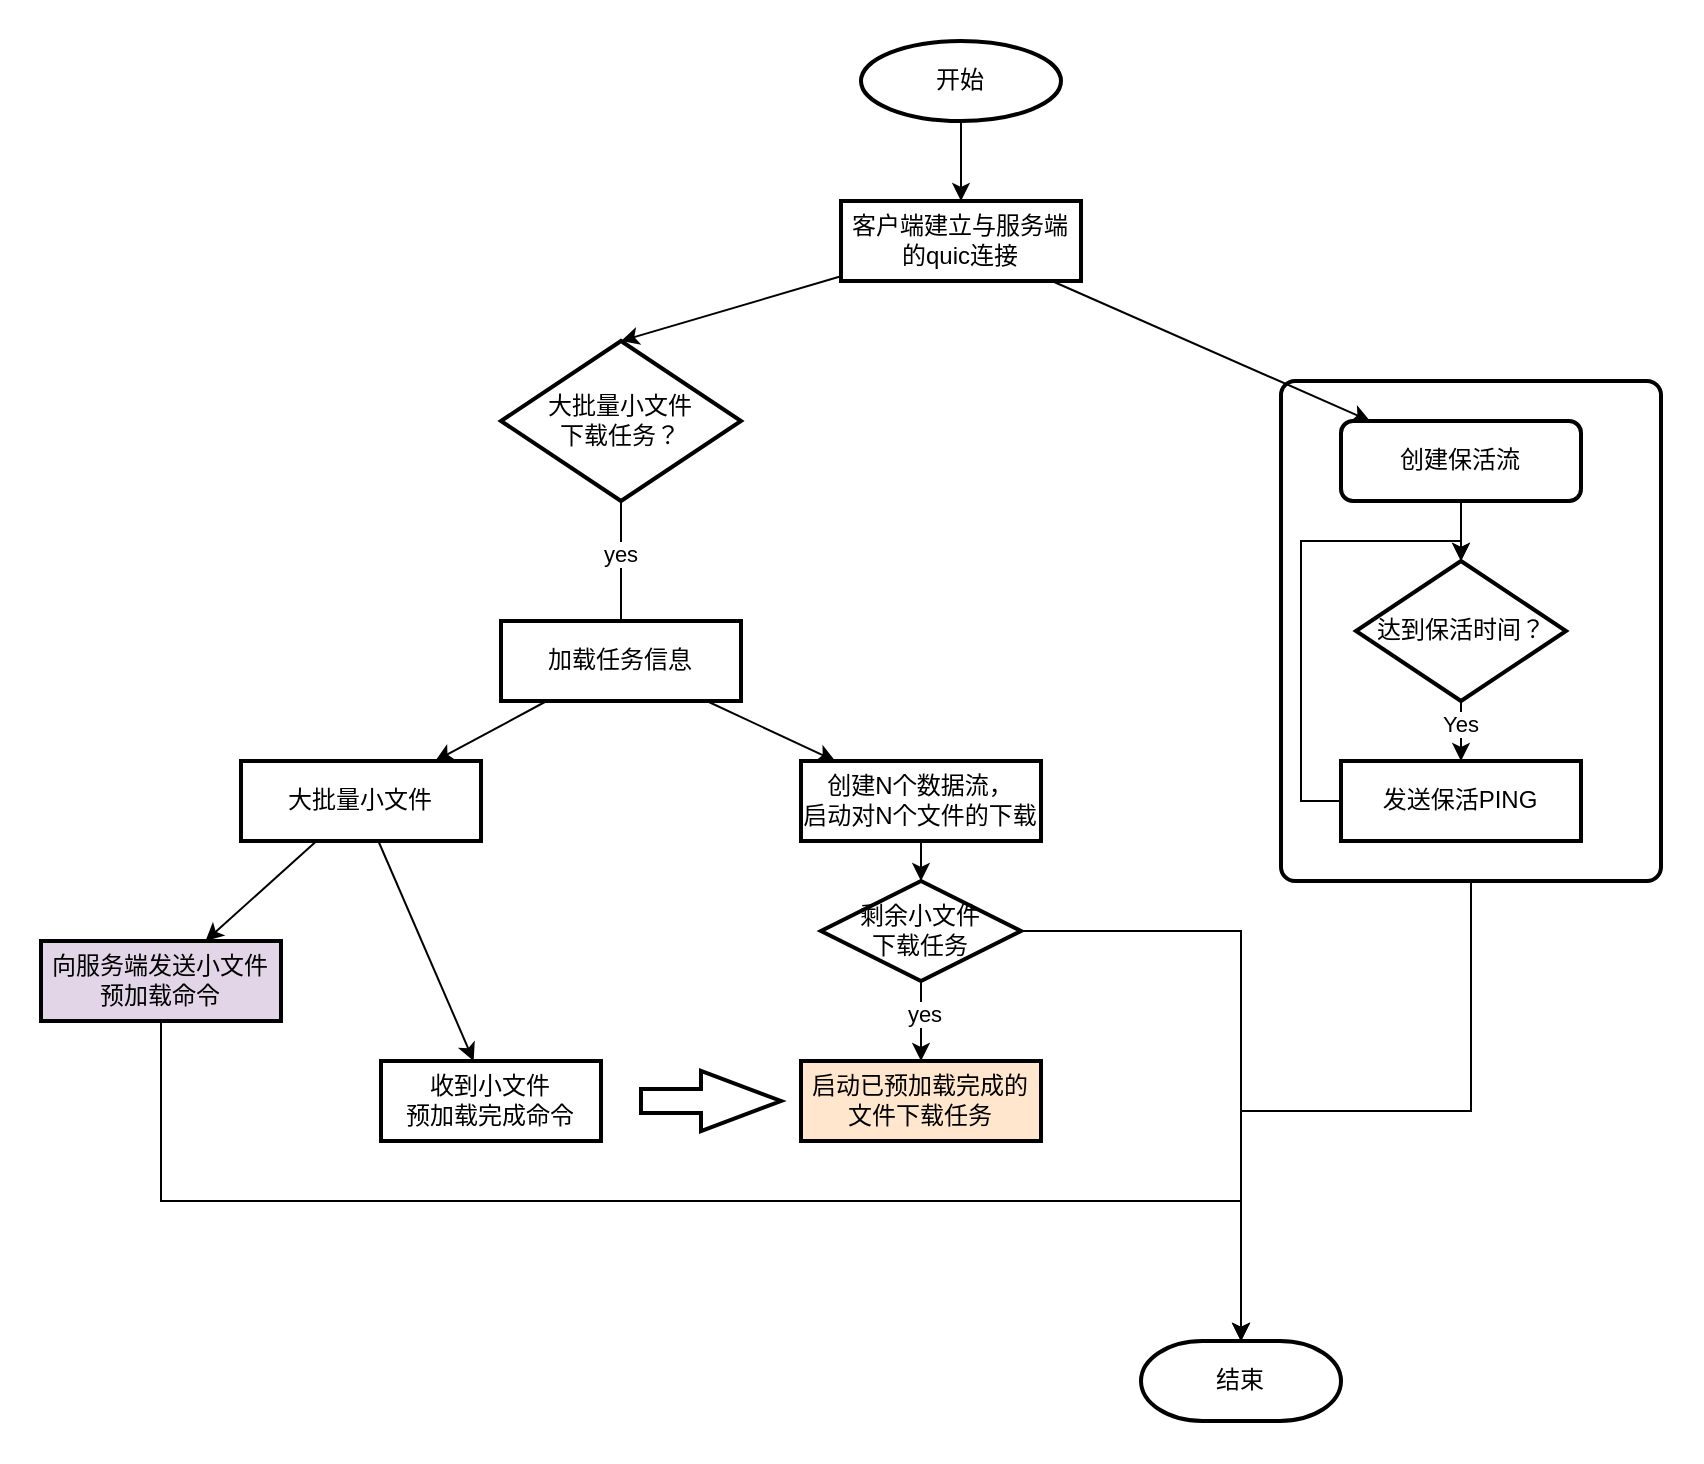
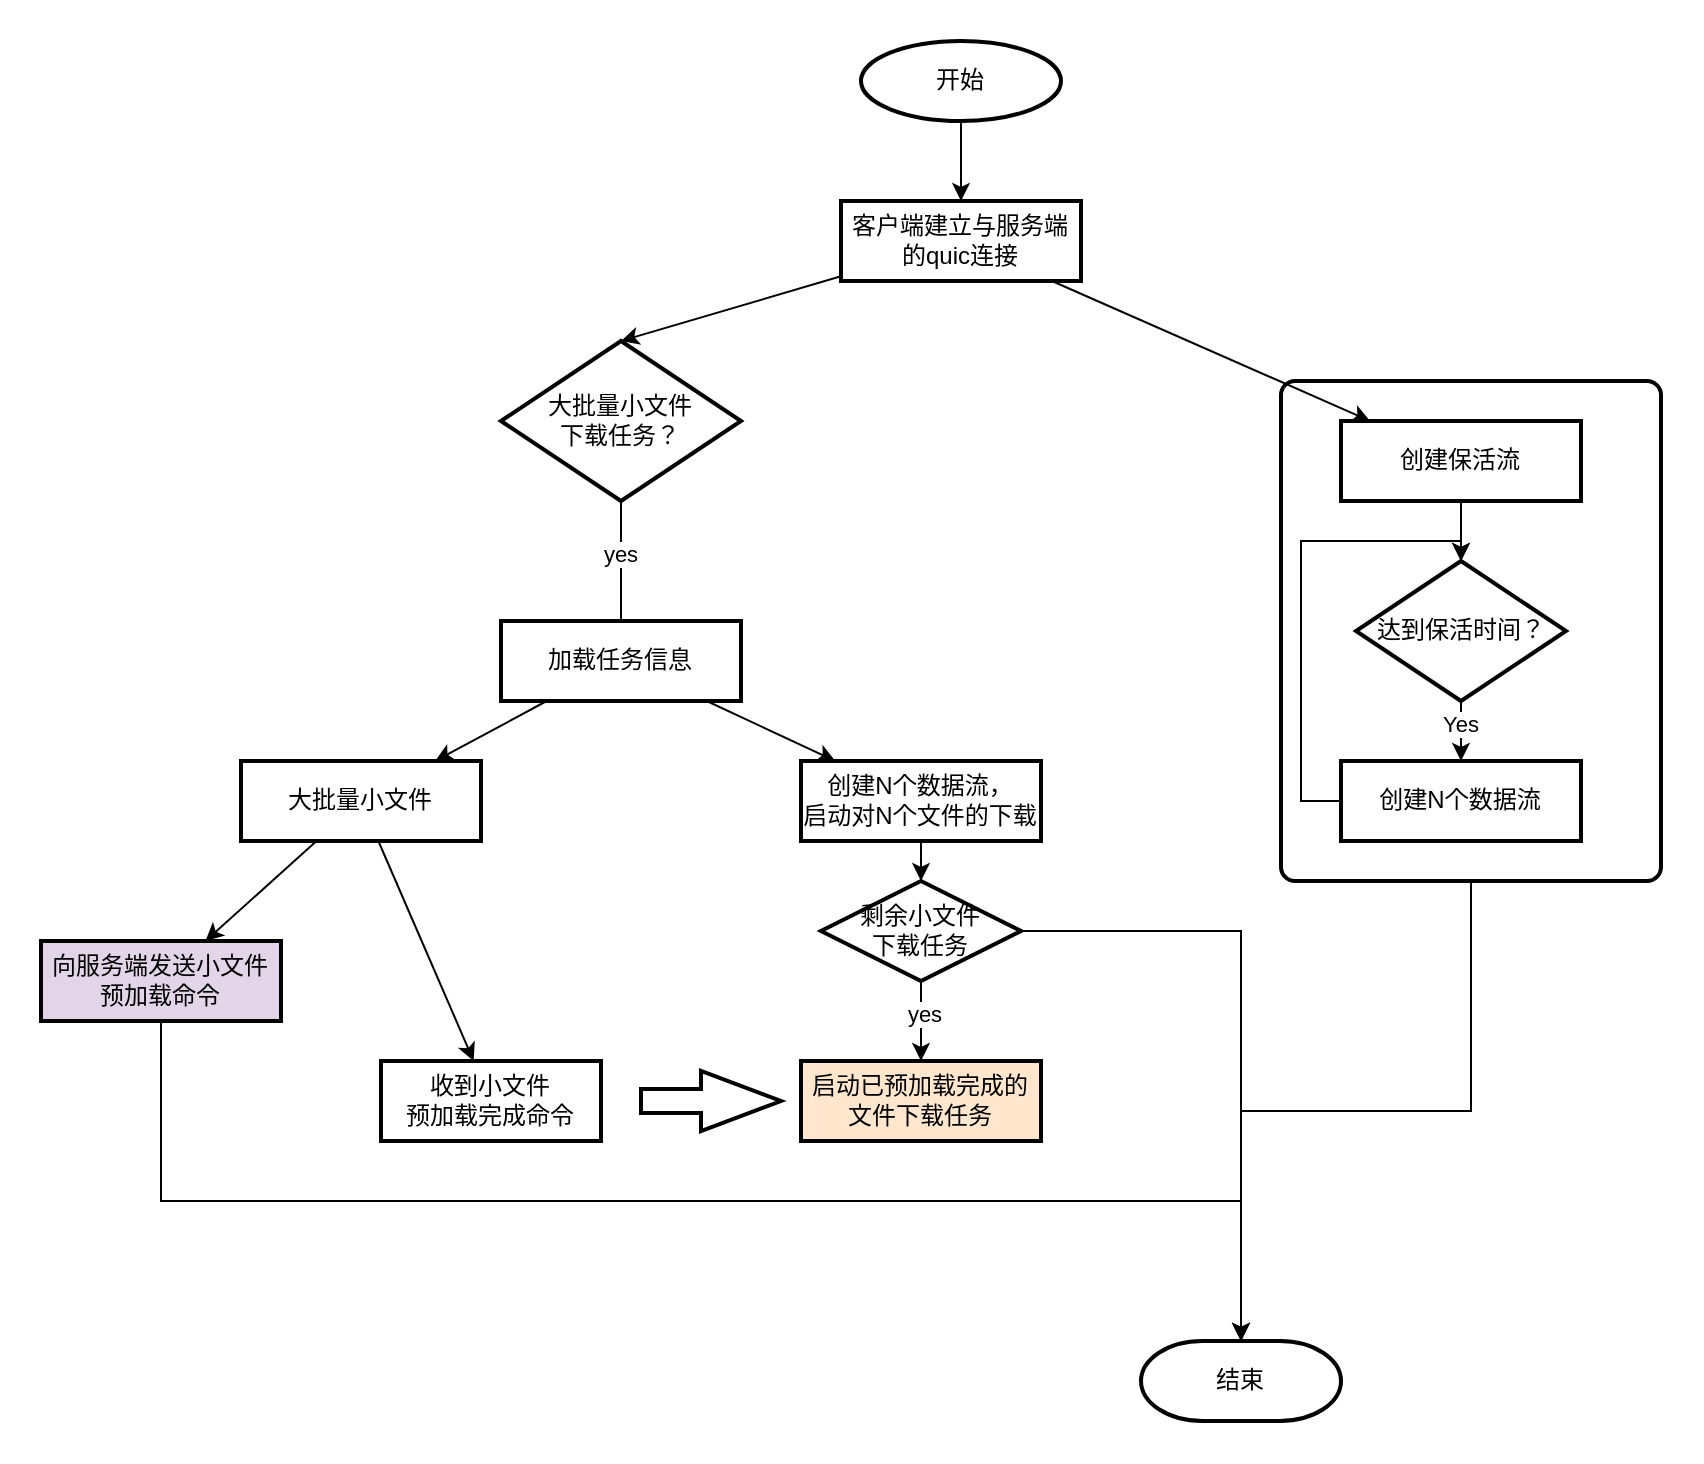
node "创建保活流": shape rounded rectangle -> rectangle
node "发送保活PING": label "发送保活PING" -> "创建N个数据流"
